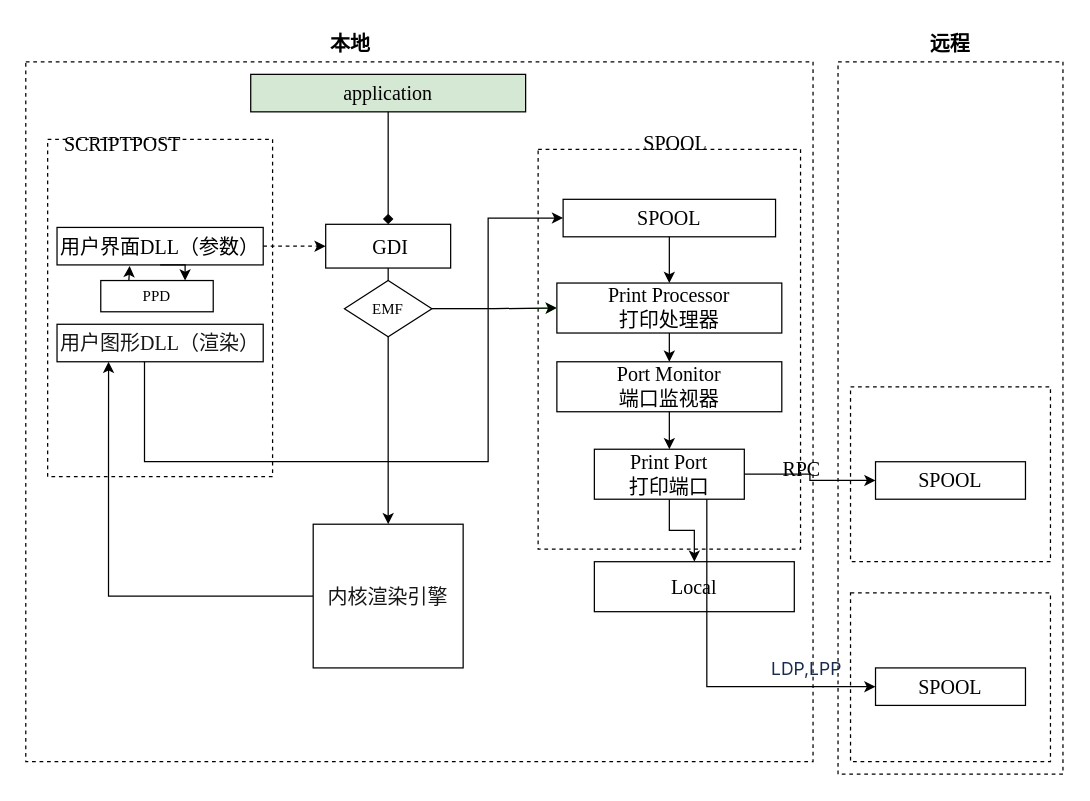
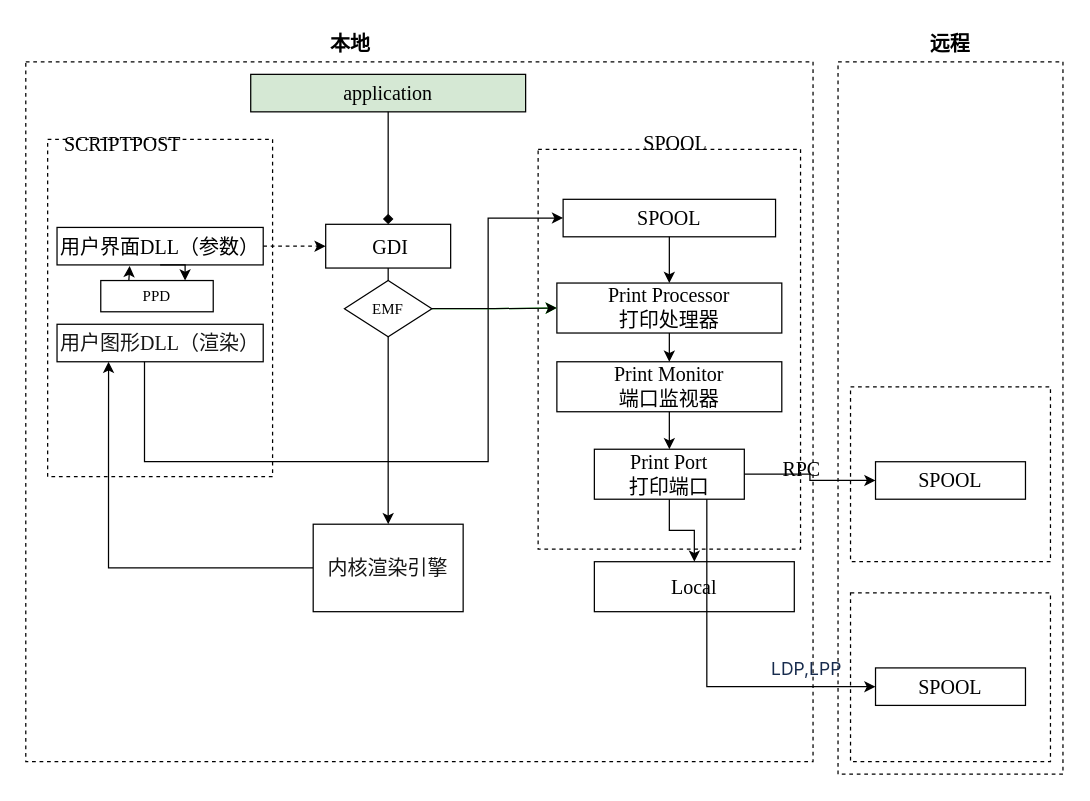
node "Port Monitor 端口监视器": label "Port Monitor 端口监视器" -> "Print Monitor 端口监视器"
node "内核渲染引擎": size 150x144 -> 150x88
